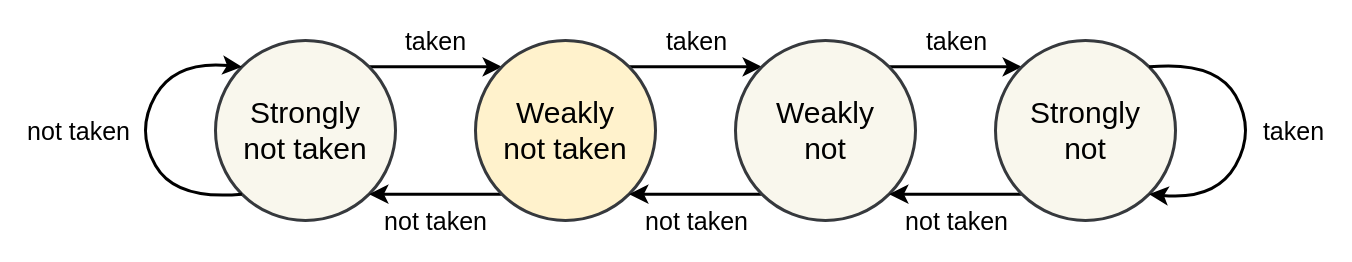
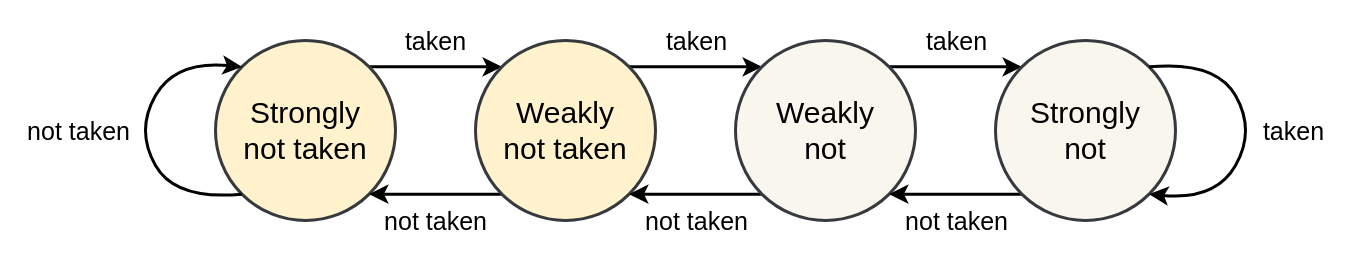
node "Strongly not taken": fillcolor #f9f7ed -> #fff2cc
